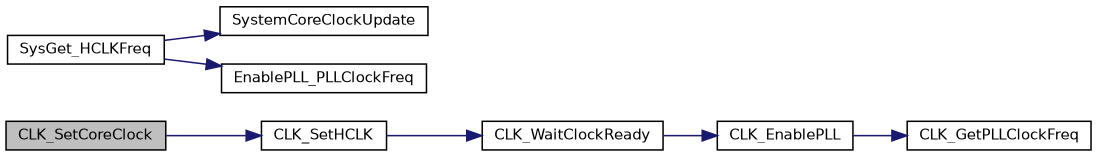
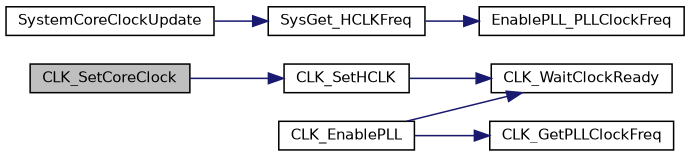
edge "SysGet_HCLKFreq" -> "SystemCoreClockUpdate": reversed
edge "CLK_WaitClockReady" -> "CLK_EnablePLL": reversed
